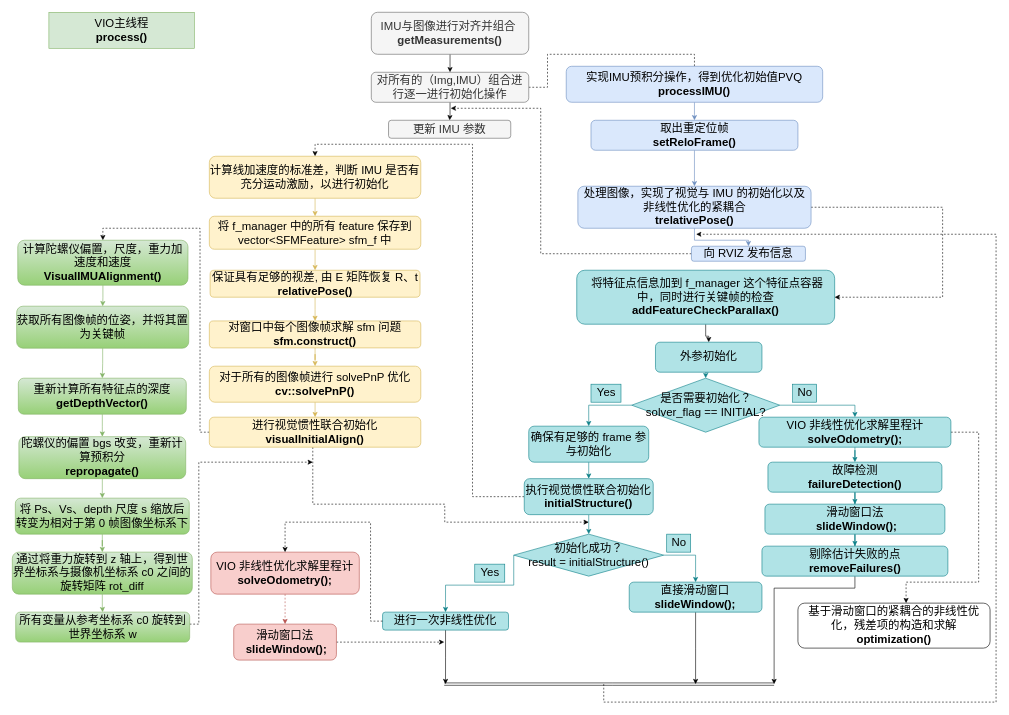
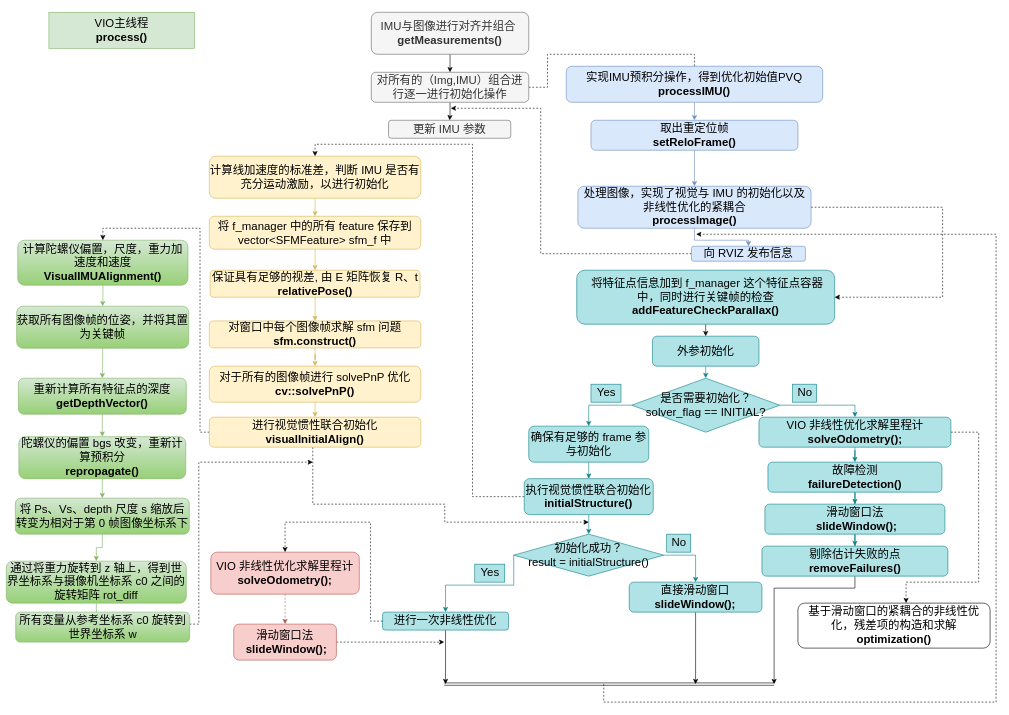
node "处理图像，实现了视觉与 IMU 的初始化以及非线性优化的紧耦合trelativePose()": label "处理图像，实现了视觉与 IMU 的初始化以及非线性优化的紧耦合trelativePose()" -> "处理图像，实现了视觉与 IMU 的初始化以及非线性优化的紧耦合processImage()"
node "外参初始化": moved (709, 357) -> (706, 351)
node "通过将重力旋转到 z 轴上，得到世界坐标系与摄像机坐标系 c0 之间的旋转矩阵 rot_diff": moved (102, 573) -> (96, 582)
